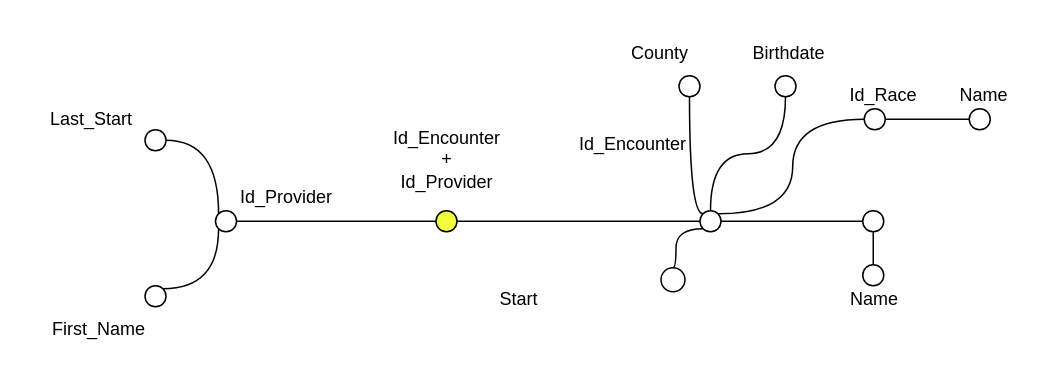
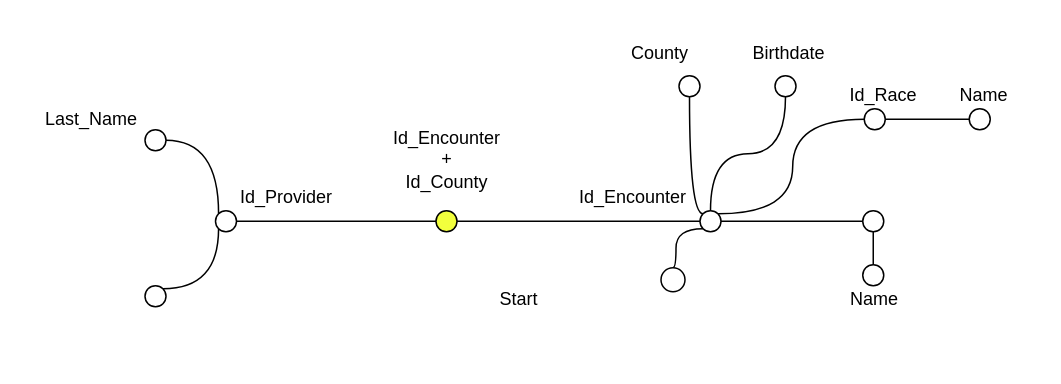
node "Last_Start": label "Last_Start" -> "Last_Name"
node "Id_Encounter": moved (632, 145) -> (632, 197)
node "Id_Encounter + Id_Provider": label "Id_Encounter + Id_Provider" -> "Id_Encounter + Id_County"
node "First_Name": removed
